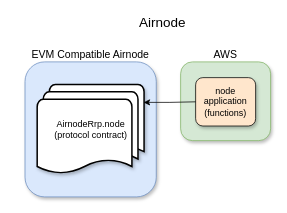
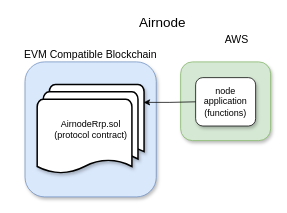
node "EVM Compatible Airnode": label "EVM Compatible Airnode" -> "EVM Compatible Blockchain"
node "AWS": moved (225, 54) -> (237, 39)
node "node application (functions)": fillcolor #ffe6cc -> #ffffff
node "AirnodeRrp.node (protocol contract)": label "AirnodeRrp.node (protocol contract)" -> "AirnodeRrp.sol (protocol contract)"
